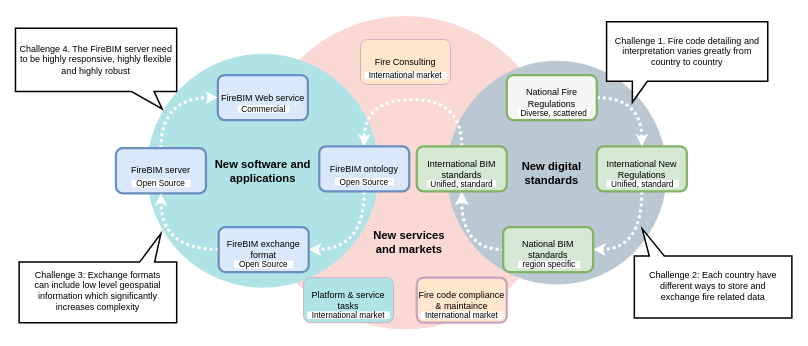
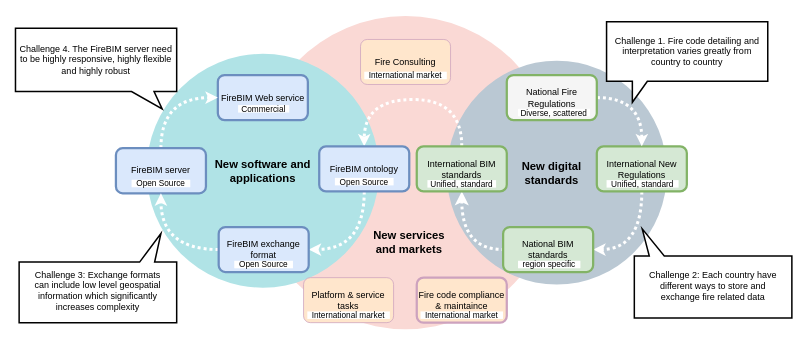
node "Platform & service tasks": fillcolor #b0e3e6 -> #ffe6cc
